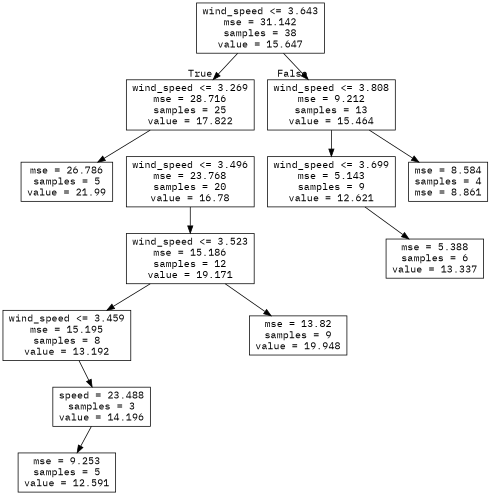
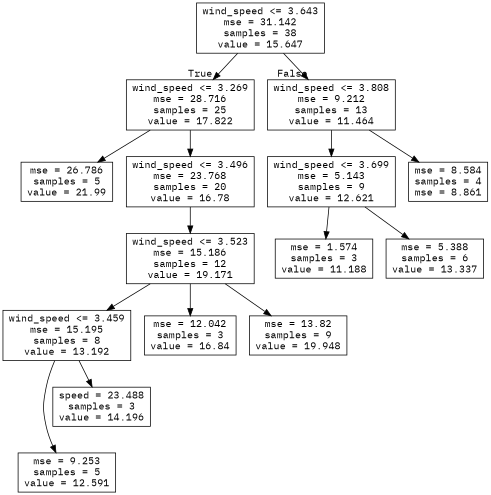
node "wind_speed <= 3.808 mse = 9.212 samples = 13 value = 15.464": label "wind_speed <= 3.808 mse = 9.212 samples = 13 value = 15.464" -> "wind_speed <= 3.808 mse = 9.212 samples = 13 value = 11.464"
edge "wind_speed <= 3.269 mse = 28.716 samples = 25 value = 17.822" -> "wind_speed <= 3.496 mse = 23.768 samples = 20 value = 16.78": added
node "mse = 1.574 samples = 3 value = 11.188": added
node "mse = 12.042 samples = 3 value = 16.84": added
edge "speed = 23.488 samples = 3 value = 14.196" -> "mse = 9.253 samples = 5 value = 12.591": now "wind_speed <= 3.459 mse = 15.195 samples = 8 value = 13.192" -> "mse = 9.253 samples = 5 value = 12.591"
